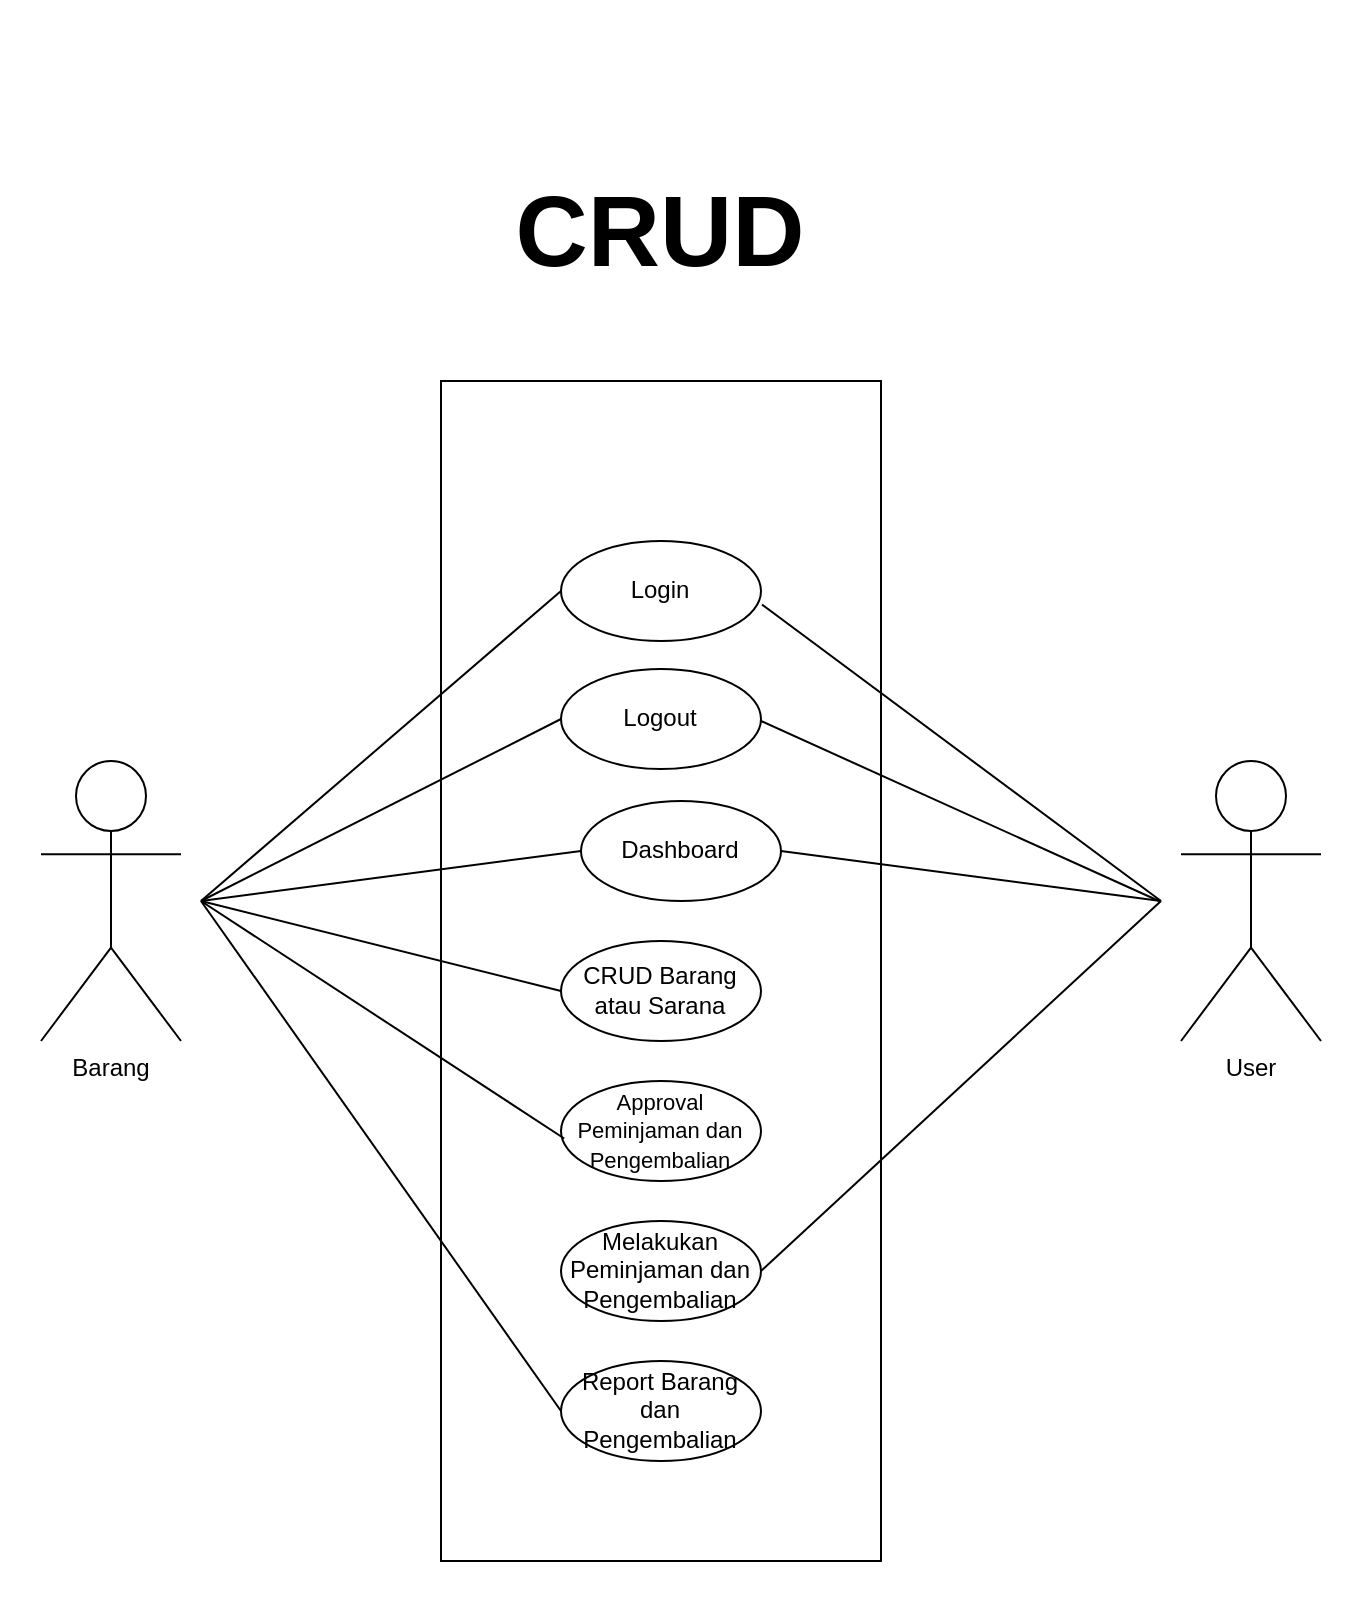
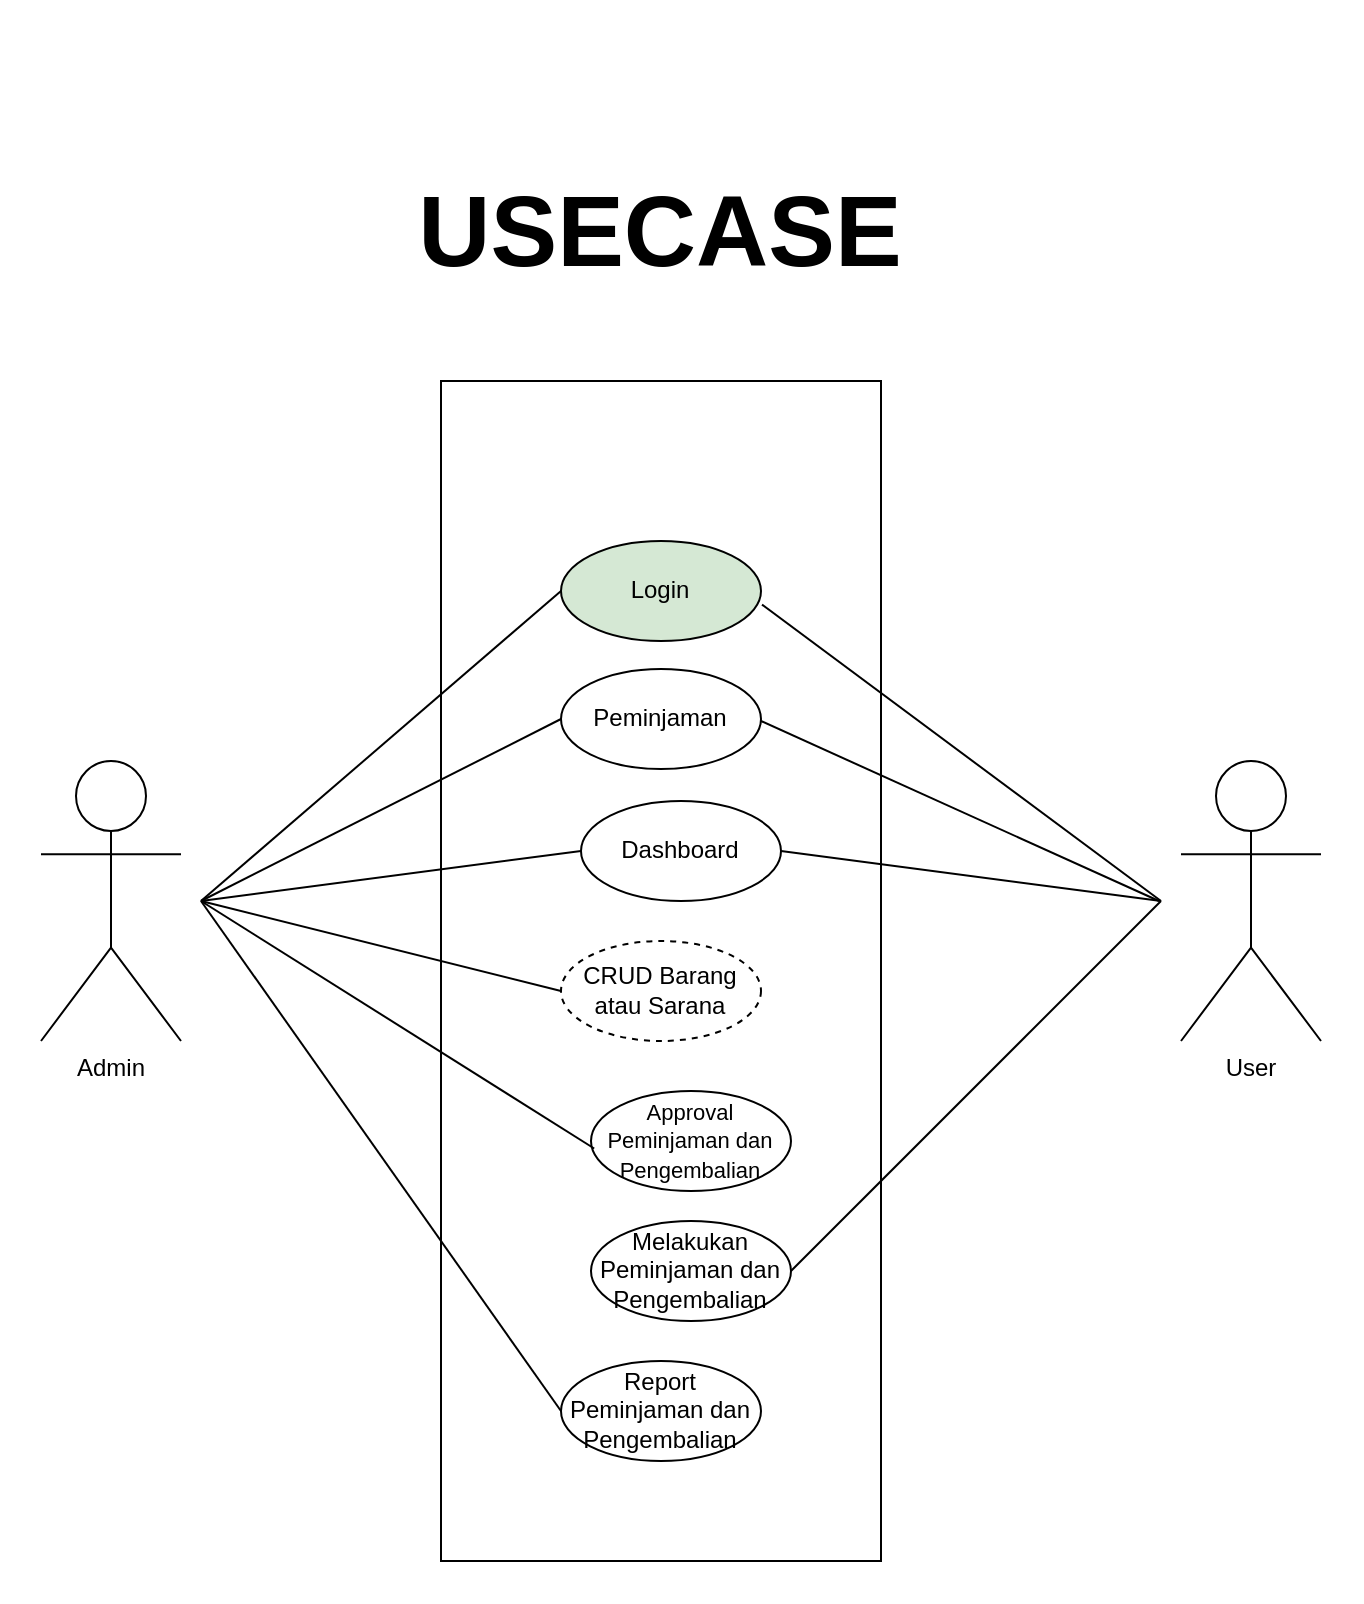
node "CRUD": label "CRUD" -> "USECASE"
node "Login": fillcolor #ffffff -> #d5e8d4
node "Logout": label "Logout" -> "Peminjaman"
node "CRUD Barang atau Sarana": style solid -> dashed
node "Barang": label "Barang" -> "Admin"
node "Approval Peminjaman dan Pengembalian": moved (661, 1131) -> (691, 1141)
node "Melakukan Peminjaman dan Pengembalian": moved (661, 1271) -> (691, 1271)
node "Report Barang dan Pengembalian": label "Report Barang dan Pengembalian" -> "Report Peminjaman dan Pengembalian"
